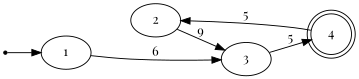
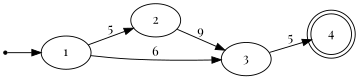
edge "4" -> "2": now "1" -> "2"
